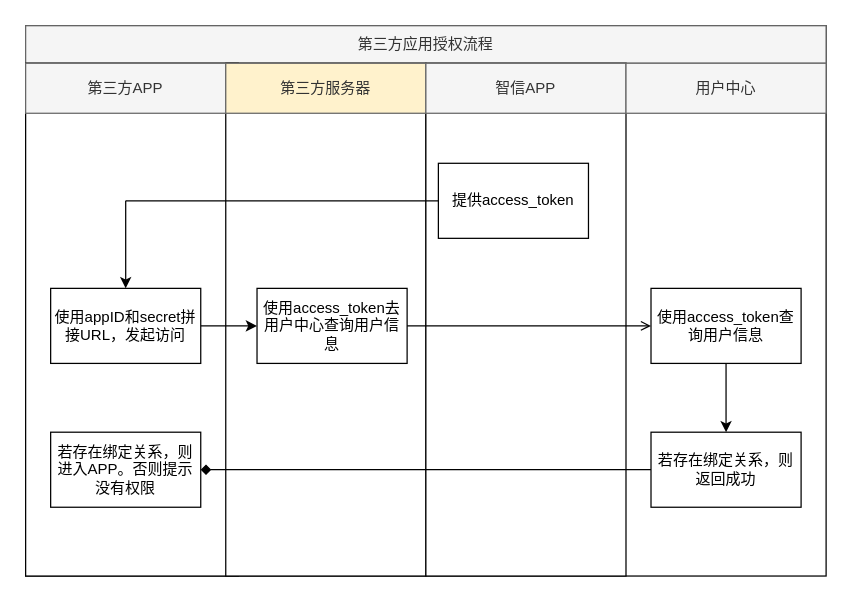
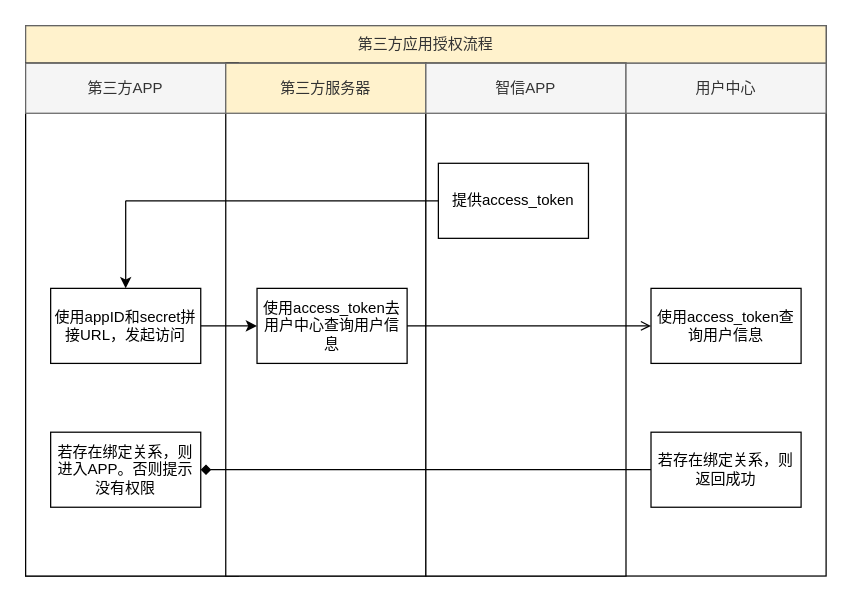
node "第三方应用授权流程": fillcolor #f5f5f5 -> #fff2cc
edge "使用access_token查询用户信息" -> "若存在绑定关系，则返回成功": removed
